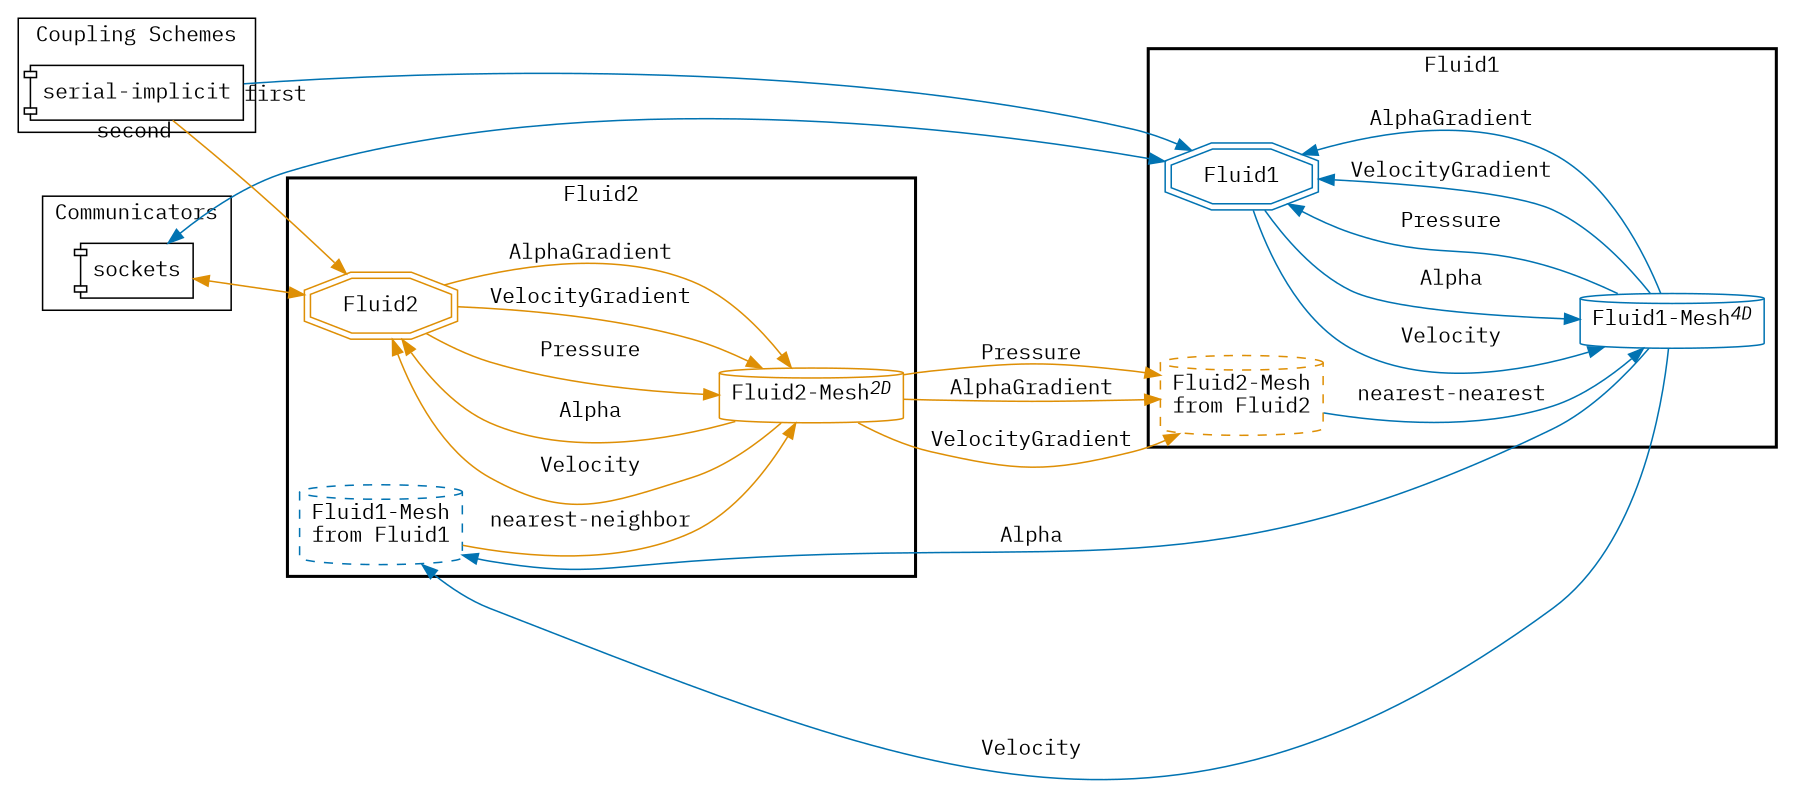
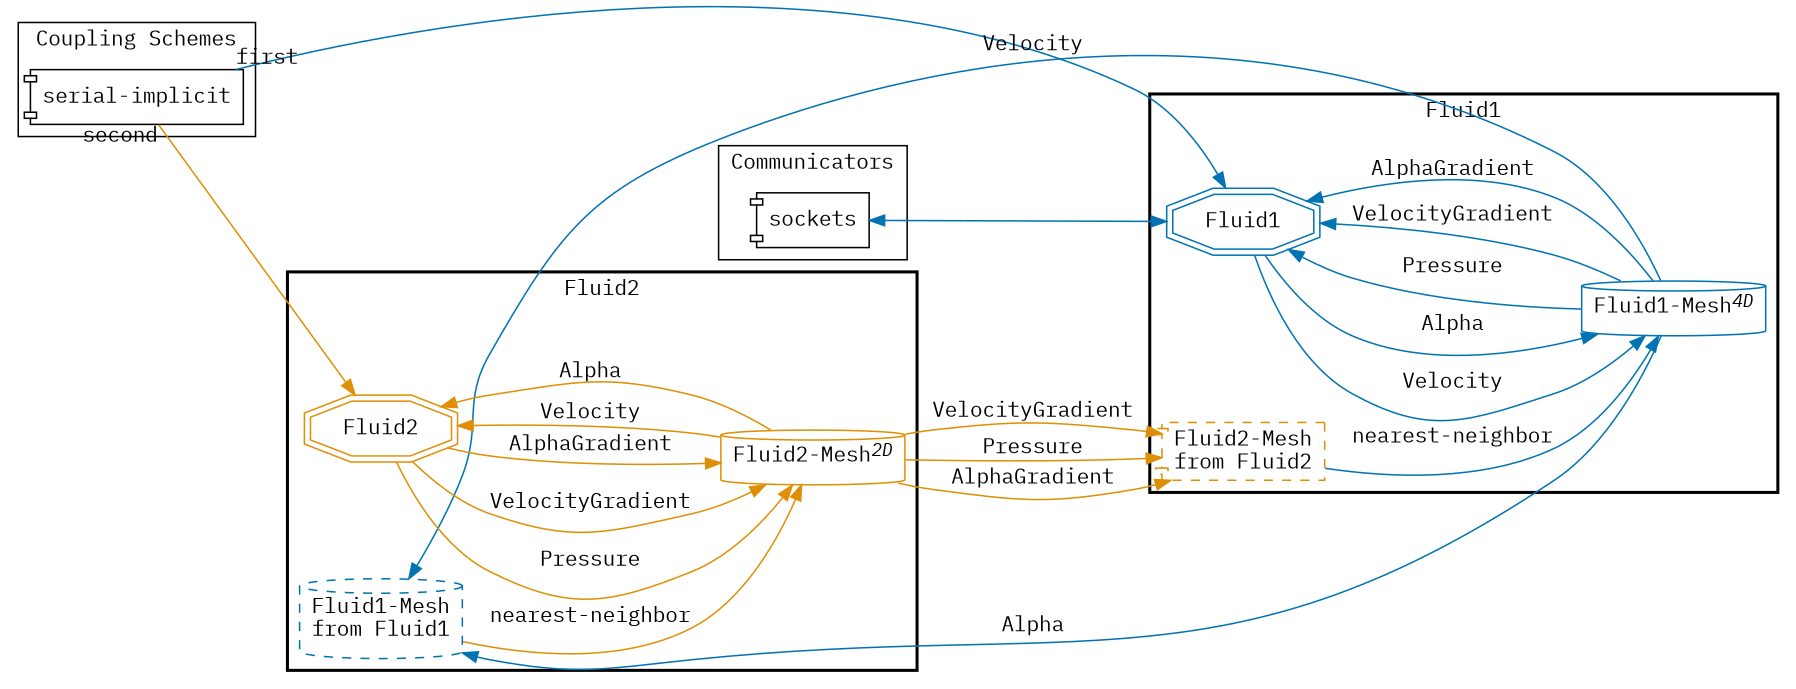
edge "sockets" -- "Fluid2": removed
node "Fluid2-Mesh from Fluid2": shape cylinder -> component
edge "Fluid2-Mesh from Fluid2" -> "Fluid1-Mesh": label "nearest-nearest" -> "nearest-neighbor"
